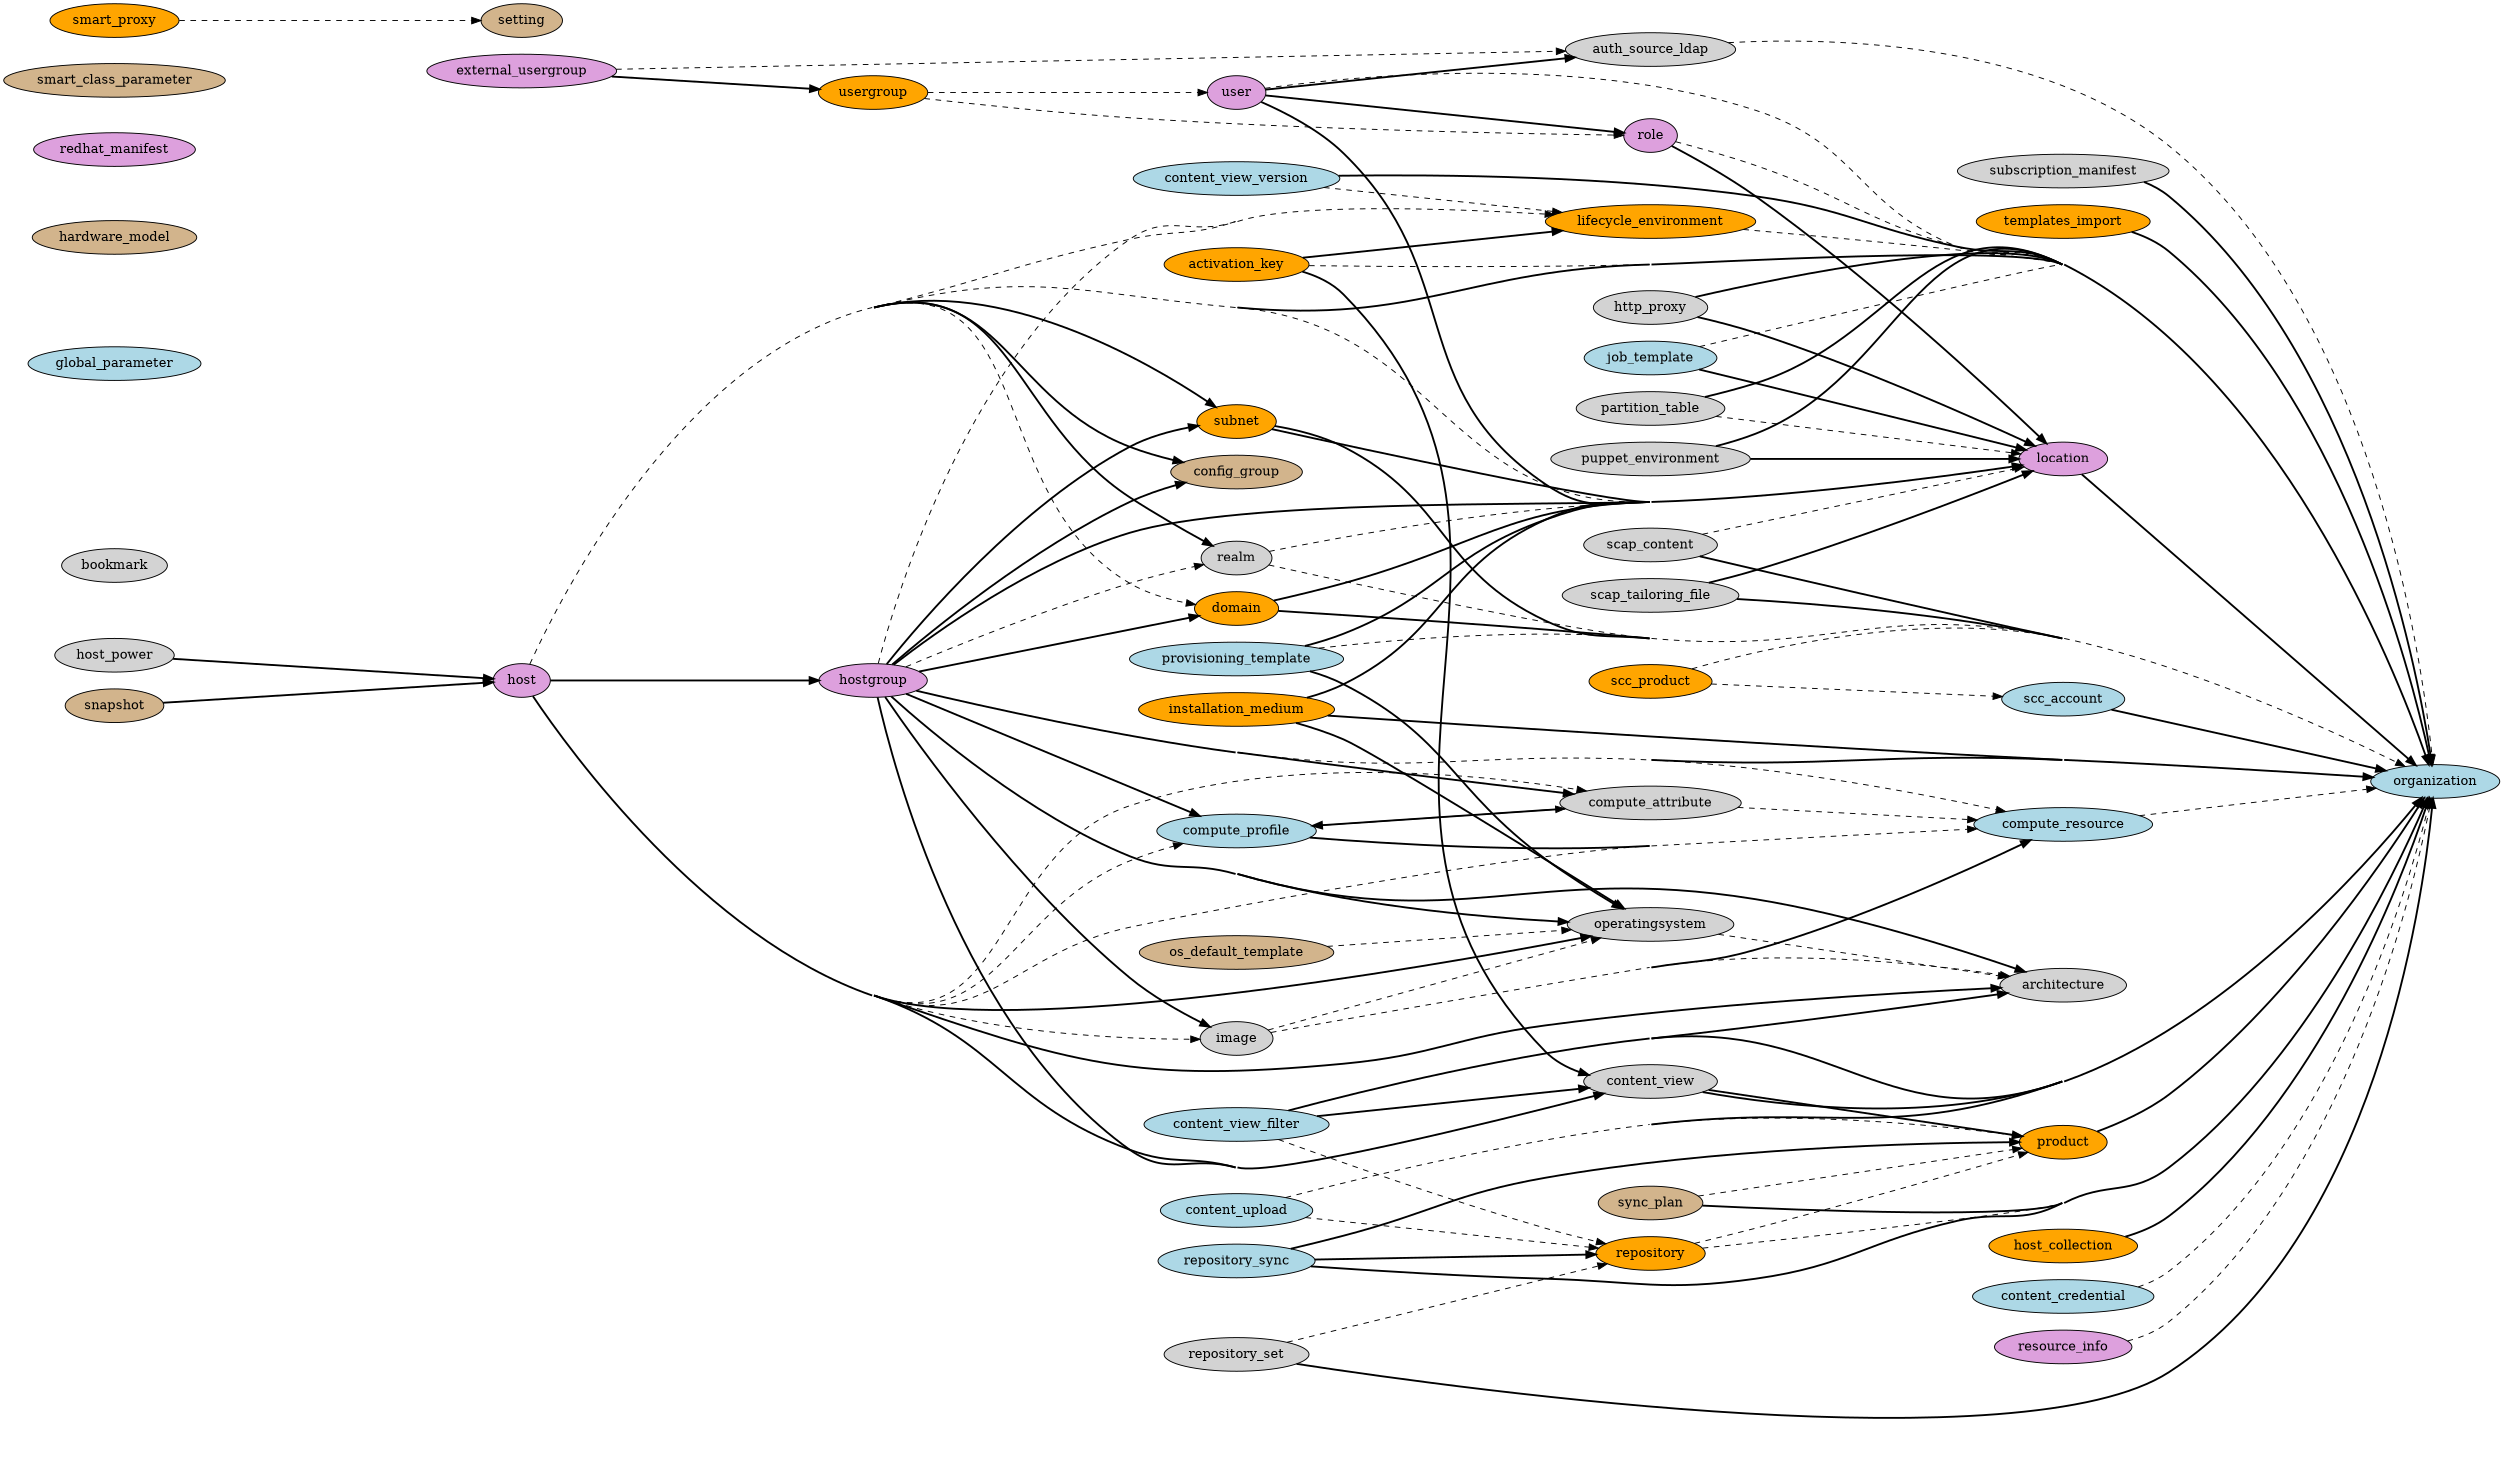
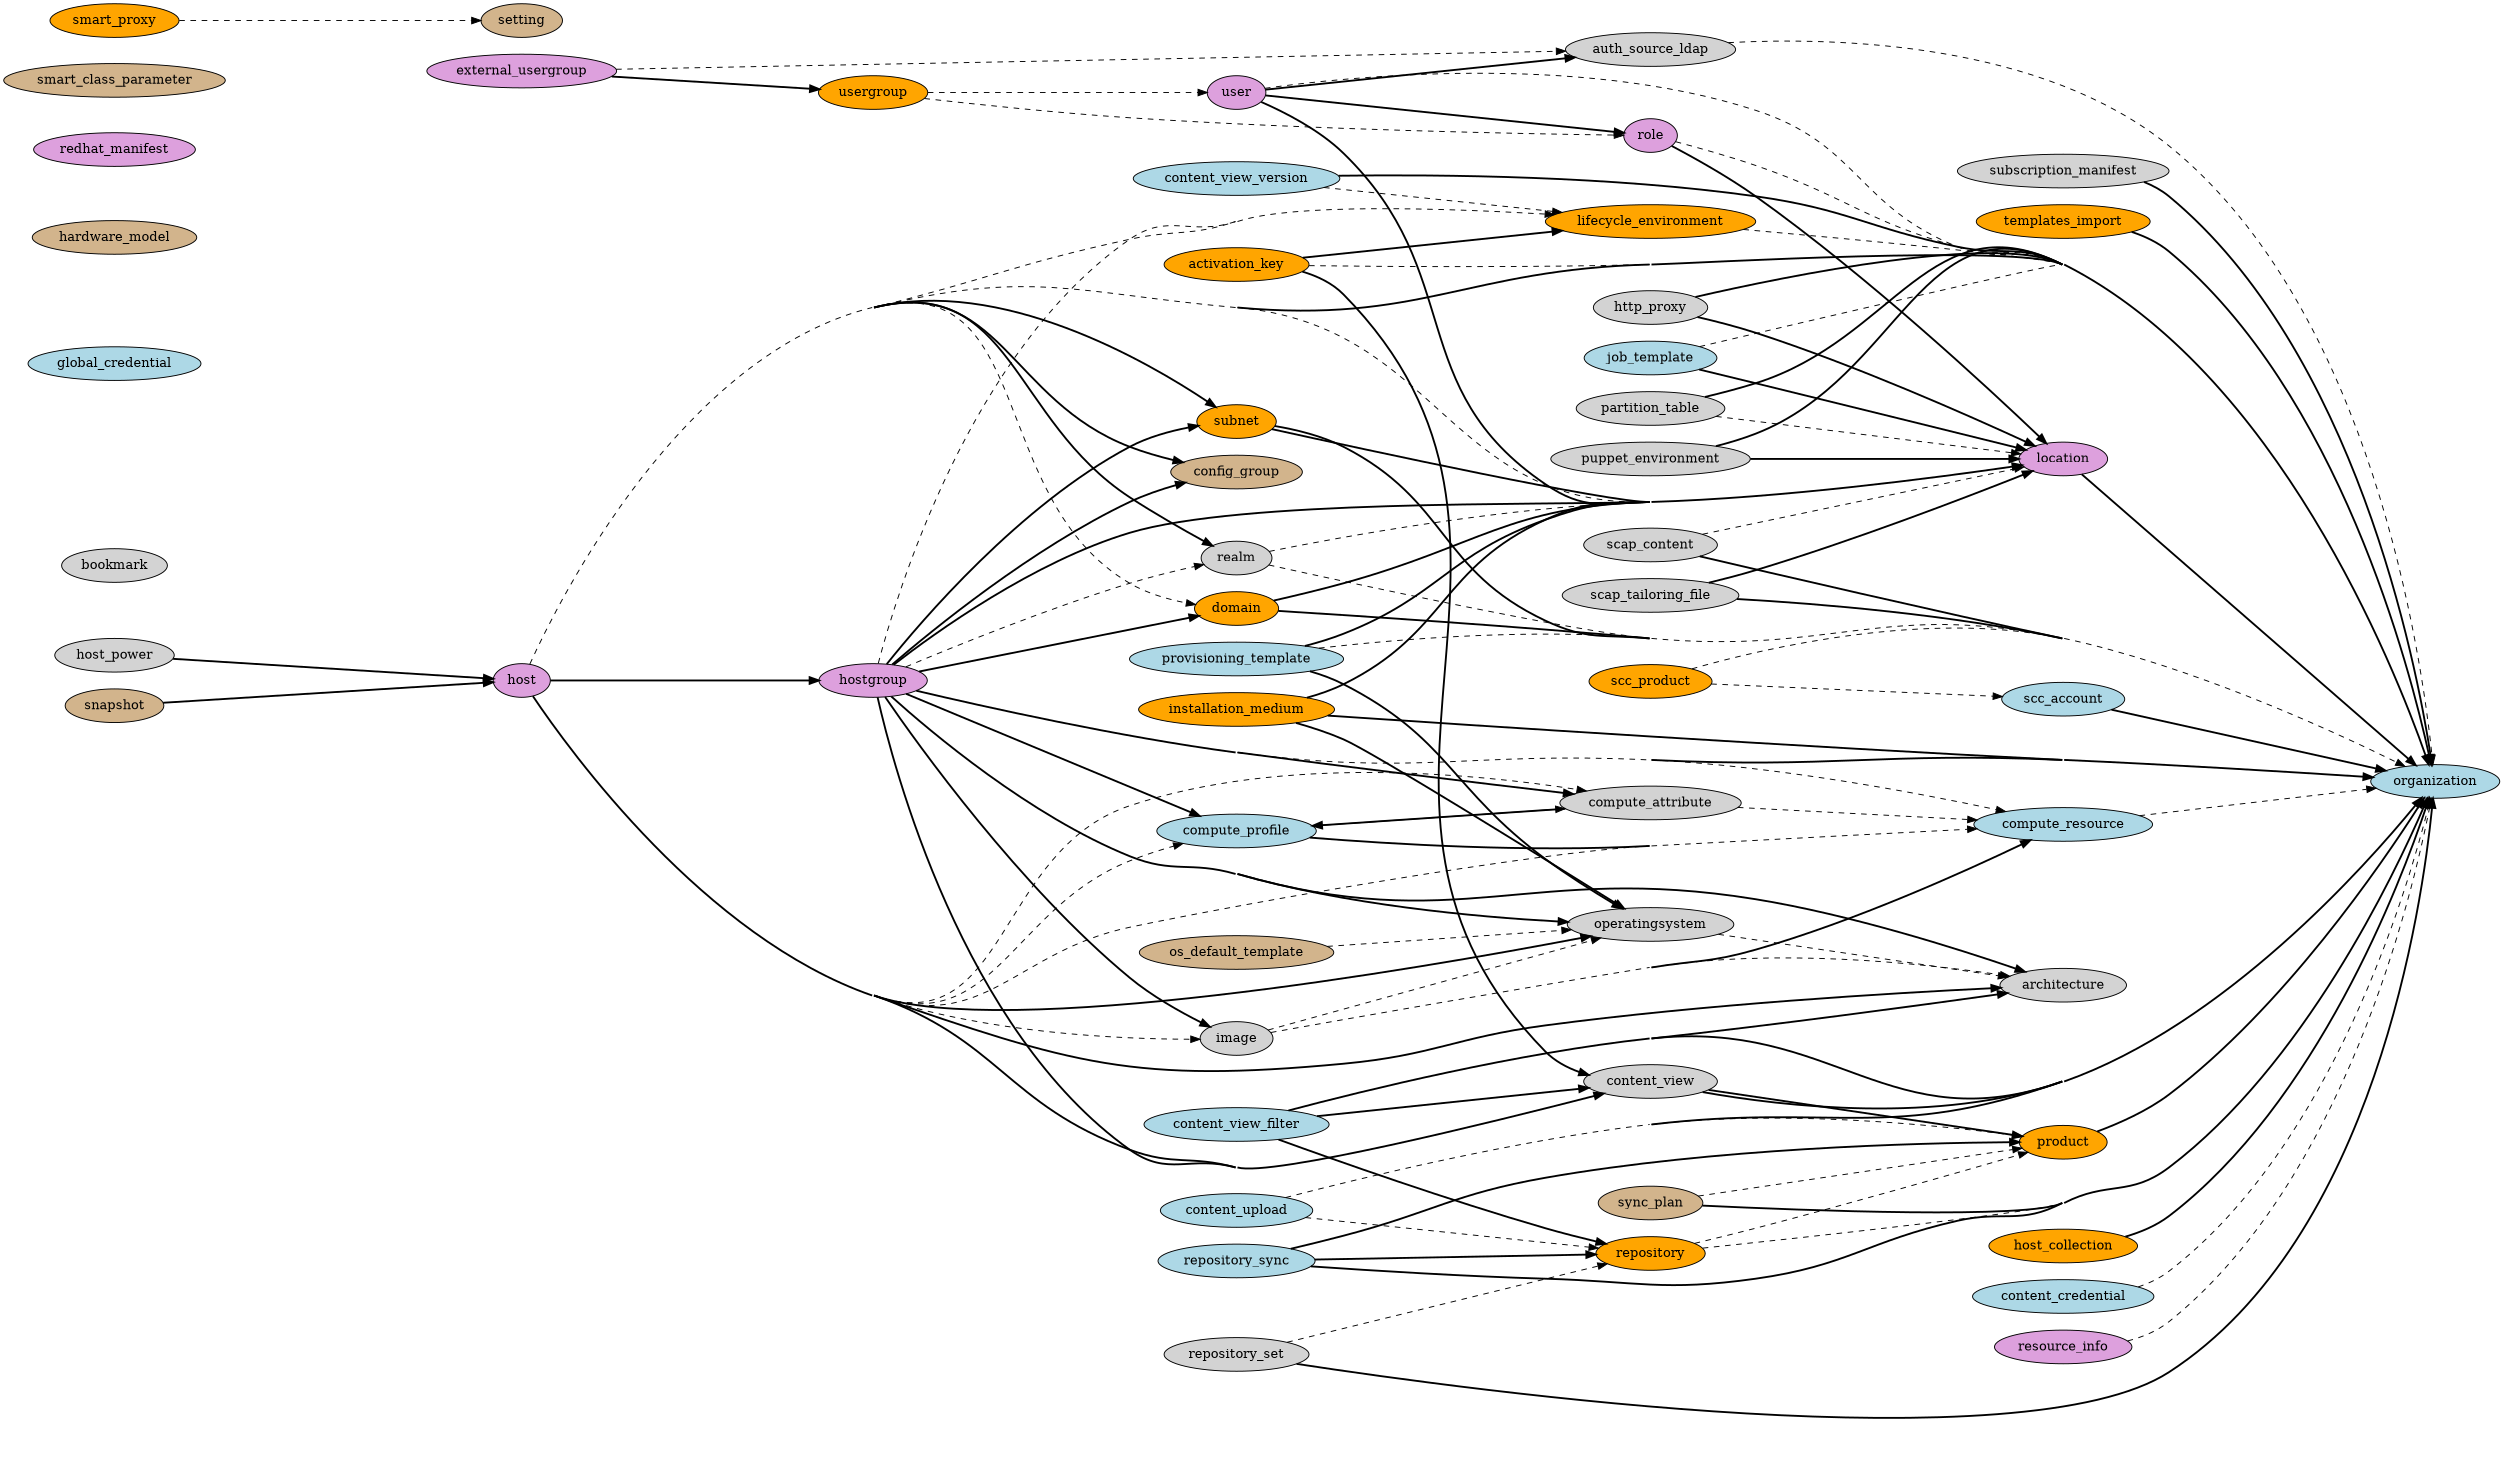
node "global_parameter": label "global_parameter" -> "global_credential"
edge "content_view_filter" -> "repository": style dashed -> bold
